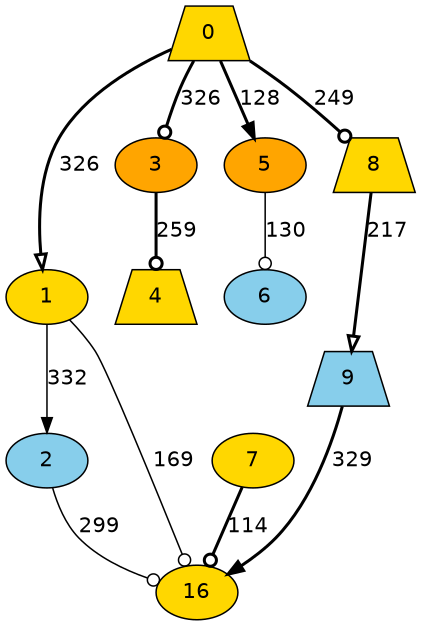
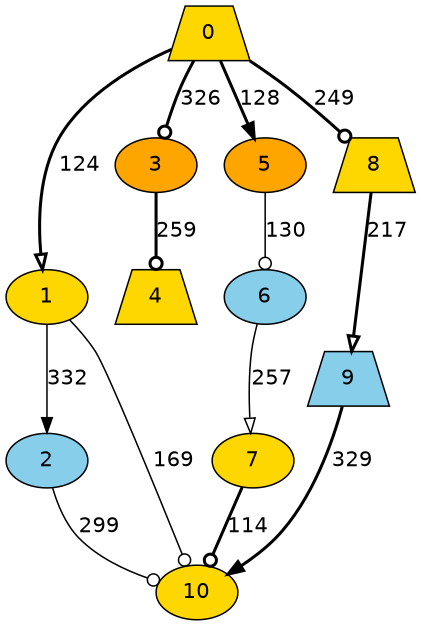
edge "0" -> "1": label "326" -> "124"
edge "6" -> "7": added, label "257"
node "16": label "16" -> "10"
